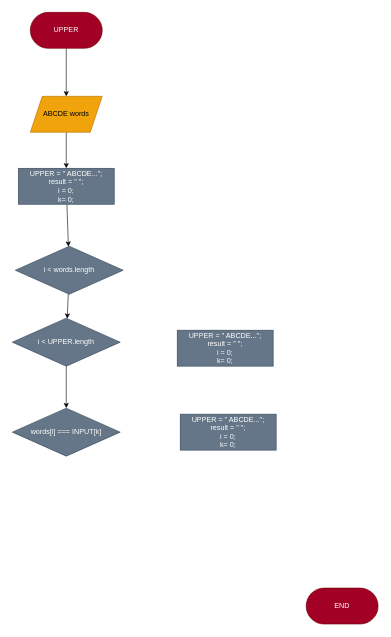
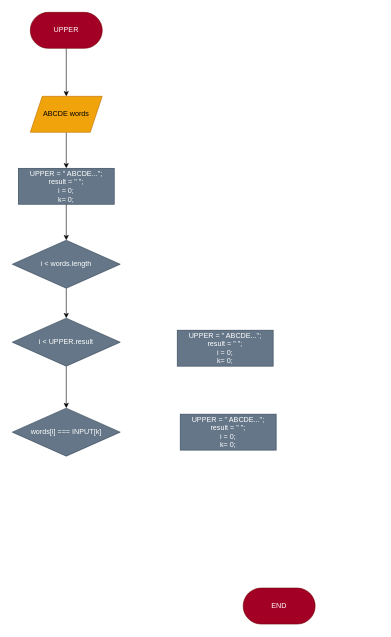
node "i < words.length": moved (69, 270) -> (66, 264)
node "i < UPPER.length": label "i < UPPER.length" -> "i < UPPER.result"
node "END": moved (342, 606) -> (279, 606)
